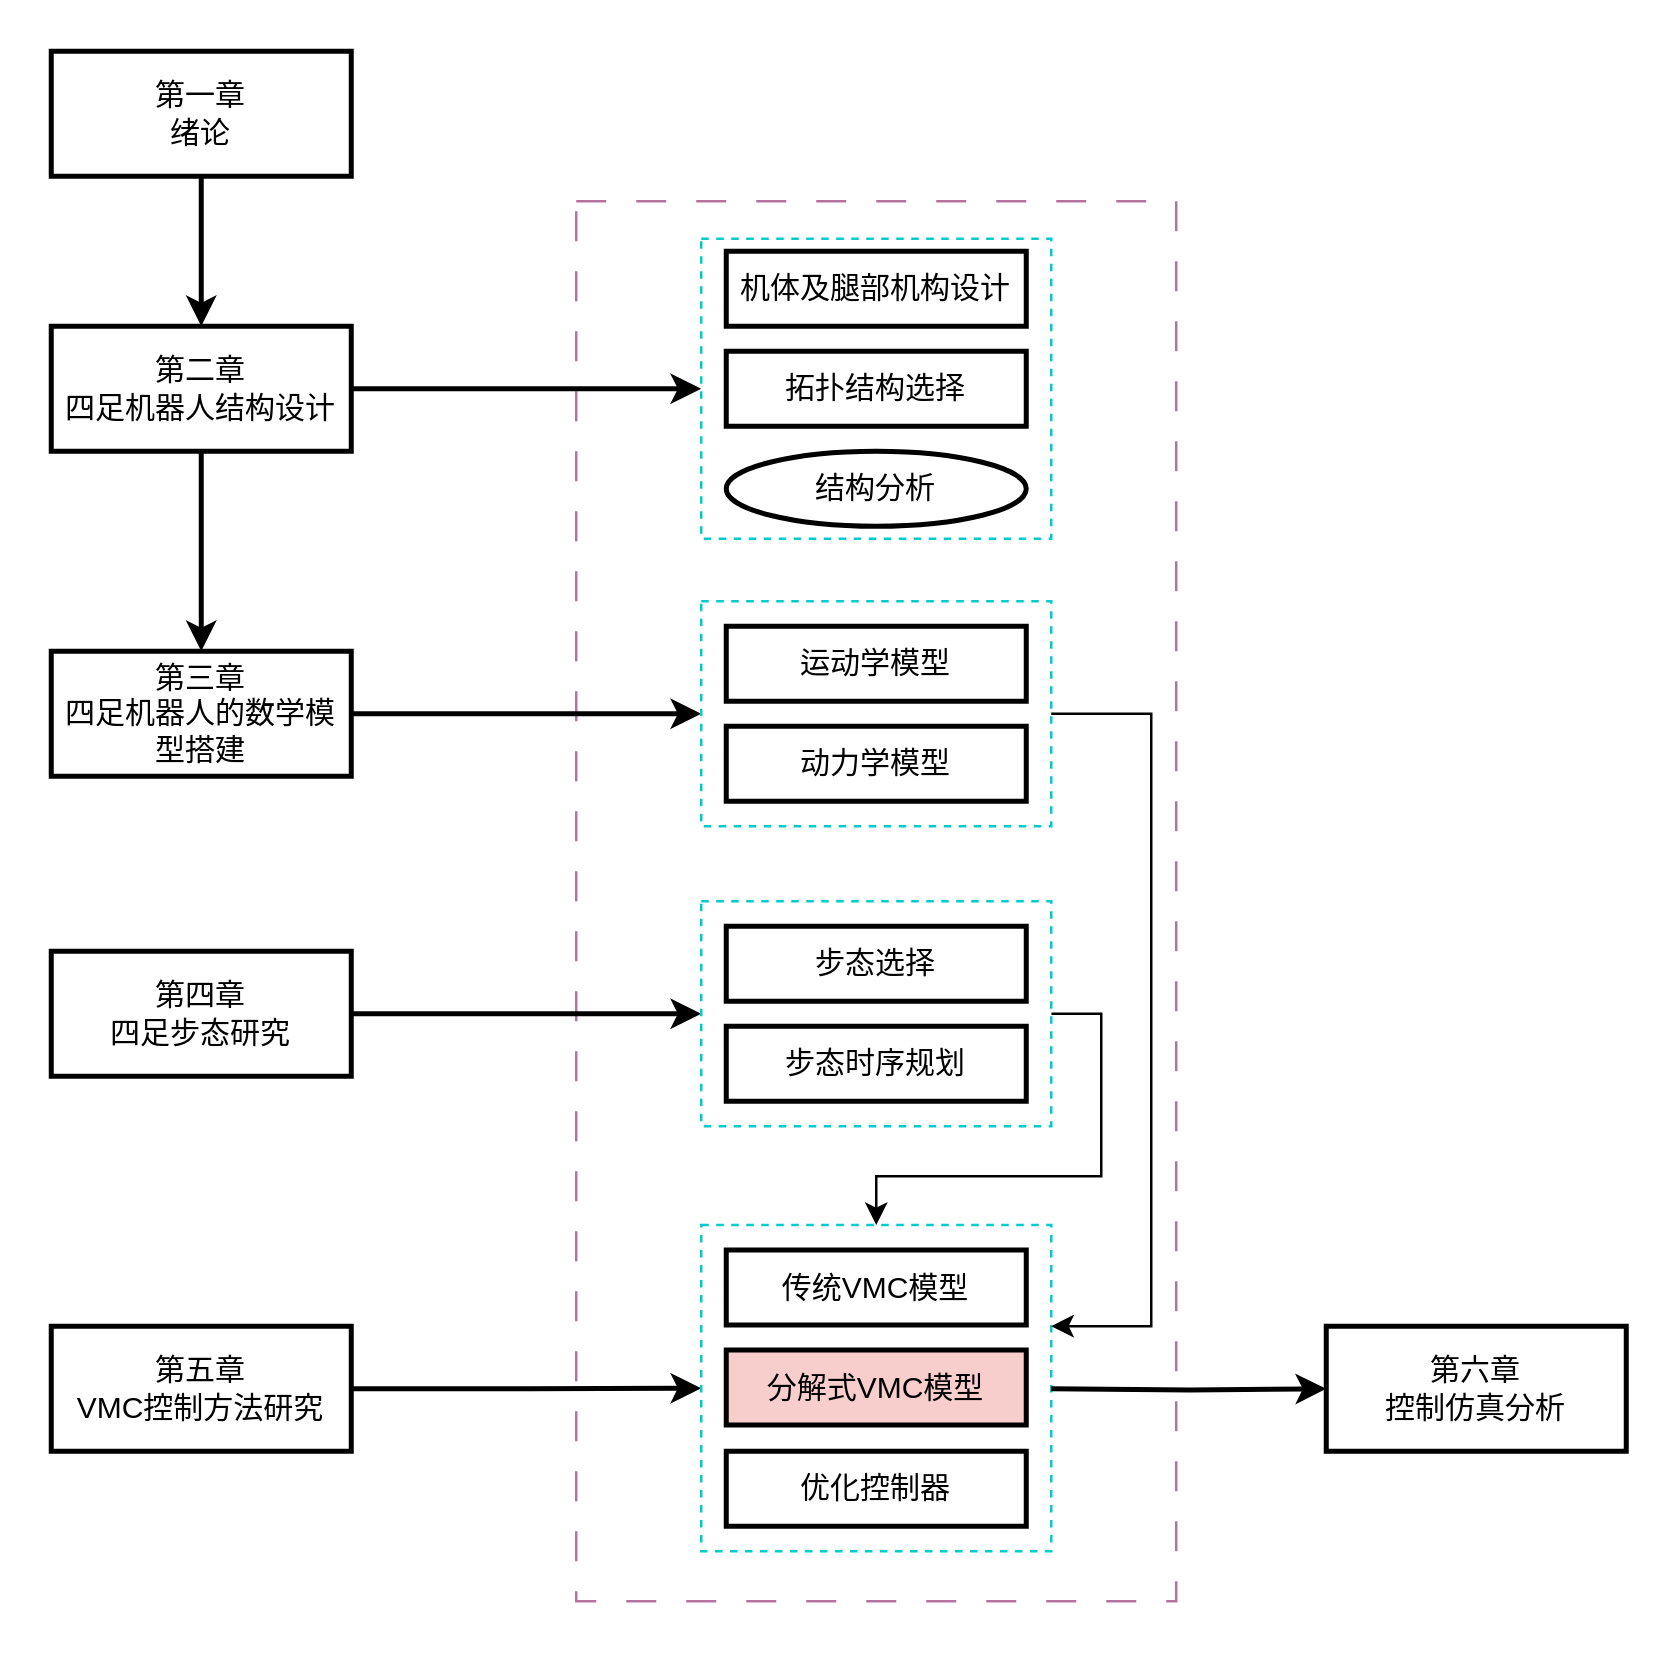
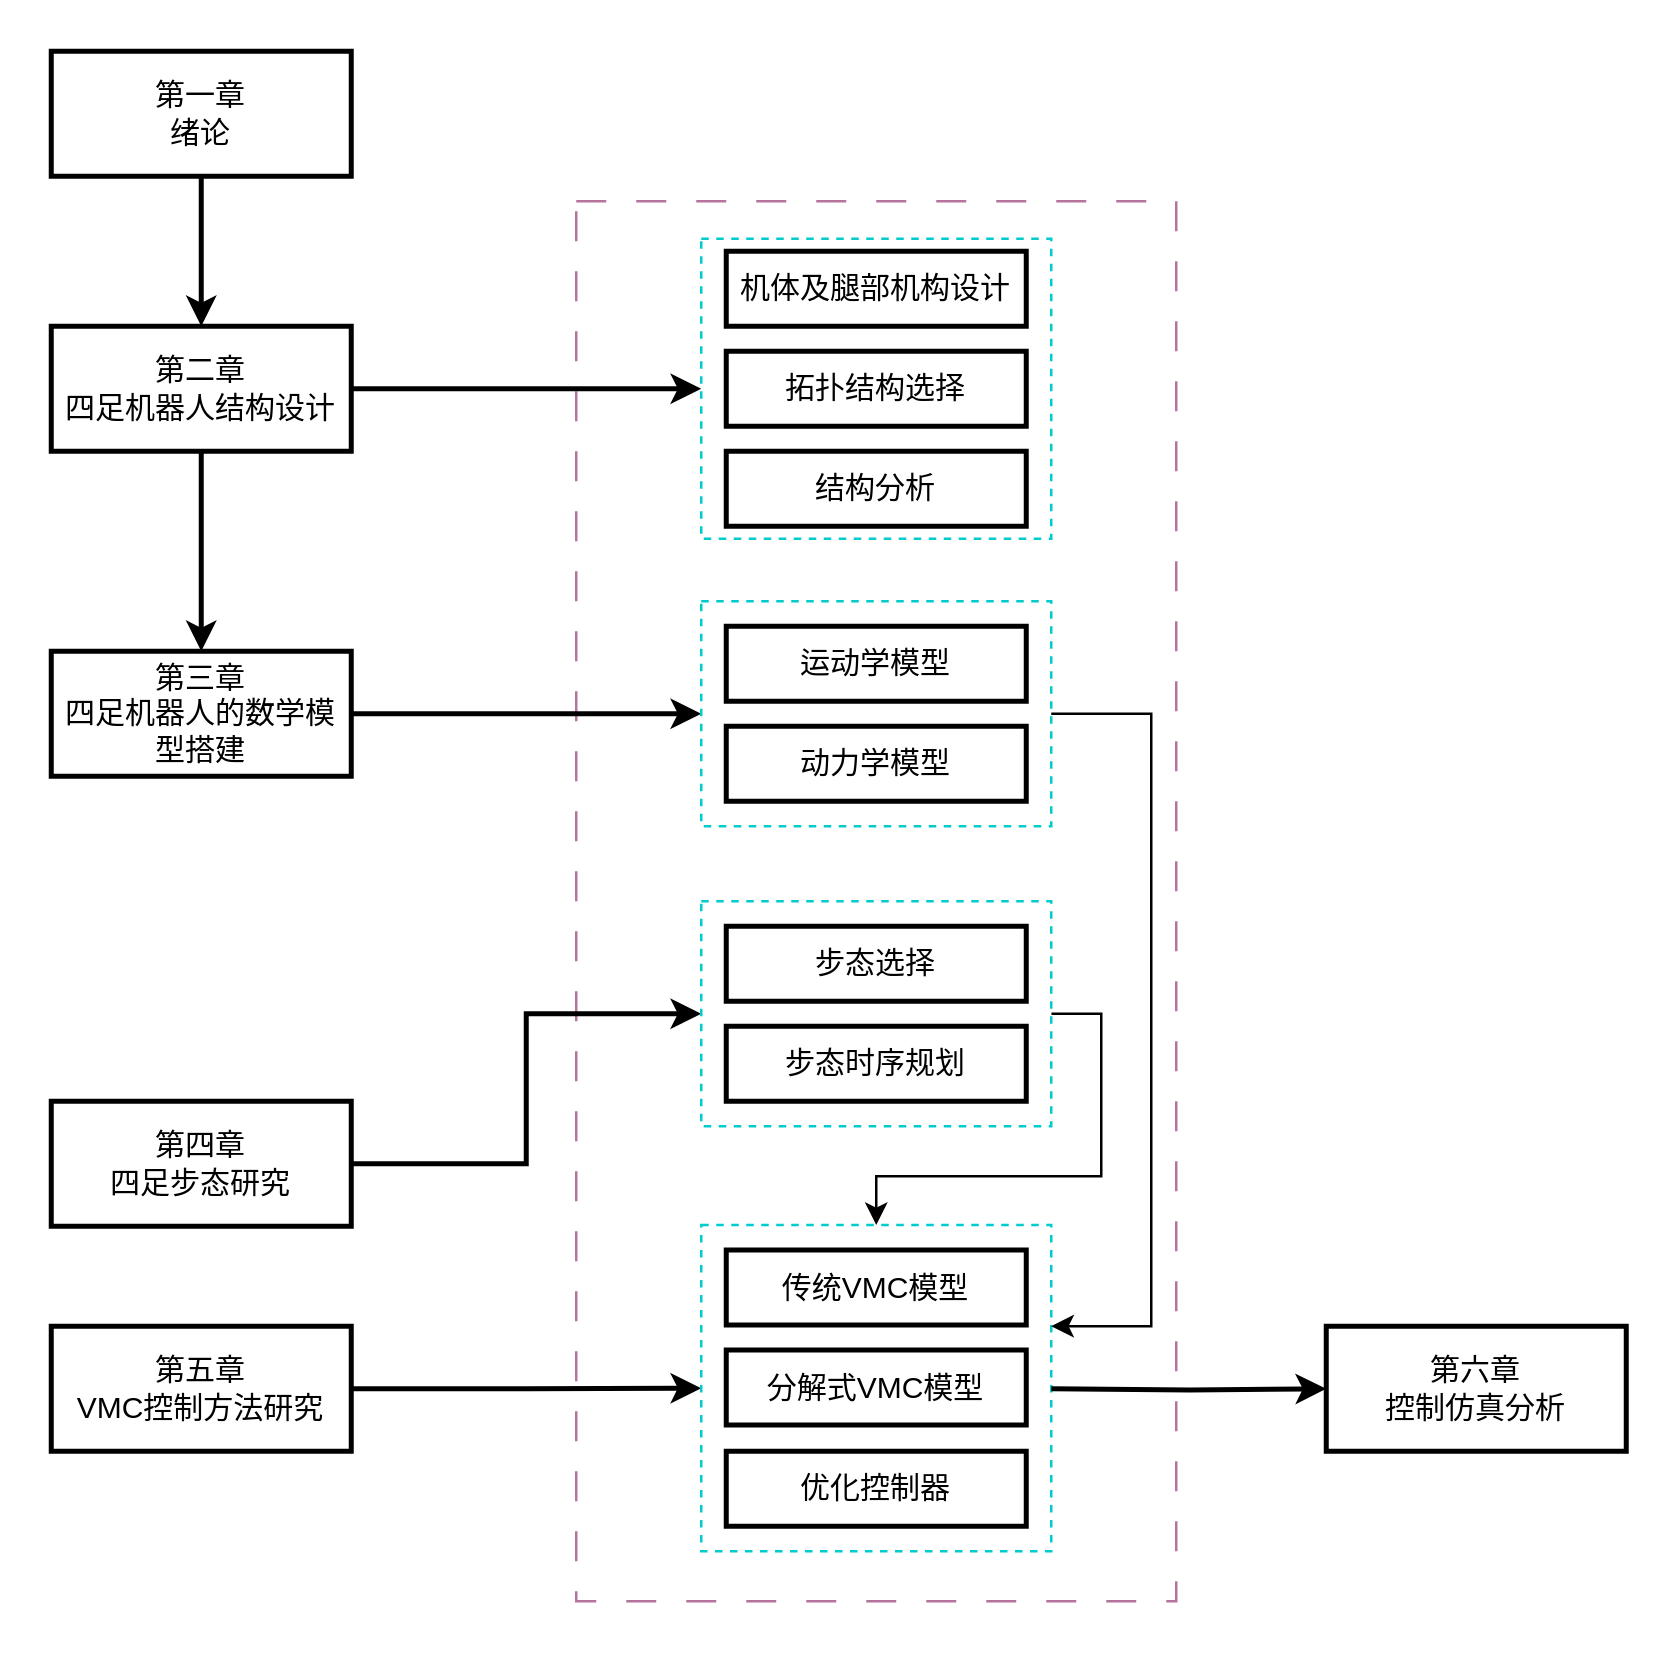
node "结构分析": shape ellipse -> rectangle
node "第四章 四足步态研究": moved (201, 1014) -> (201, 1164)
node "分解式VMC模型": fillcolor #f8cecc -> #ffffff
